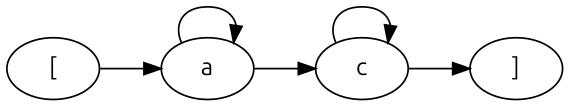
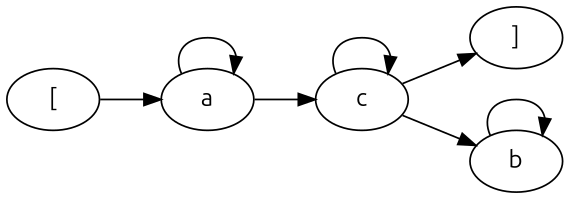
node "b": added
